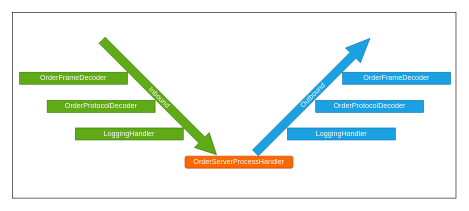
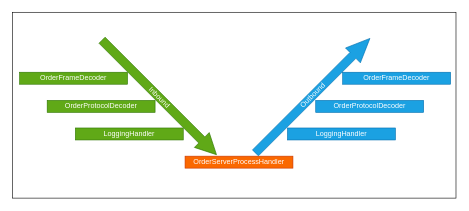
node "OrderServerProcessHandler": shape rounded rectangle -> rectangle
